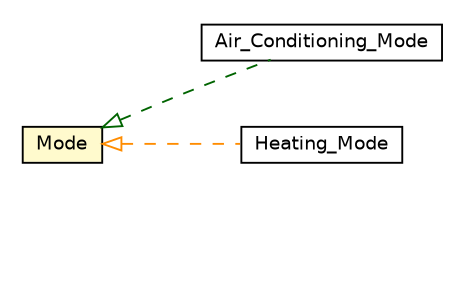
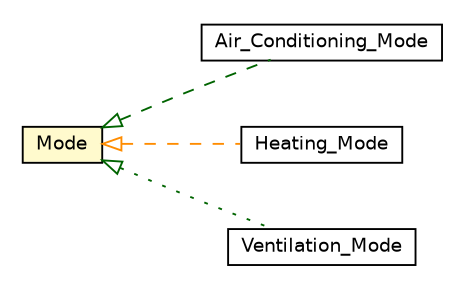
node "Ventilation_Mode": added
